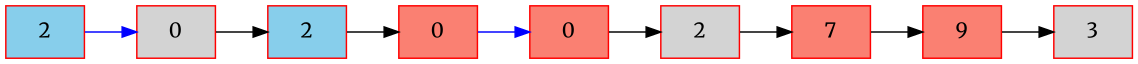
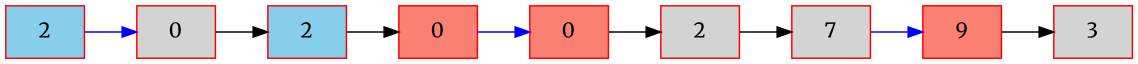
node "7": fillcolor salmon -> lightgrey
edge "7" -> "9": color black -> blue
